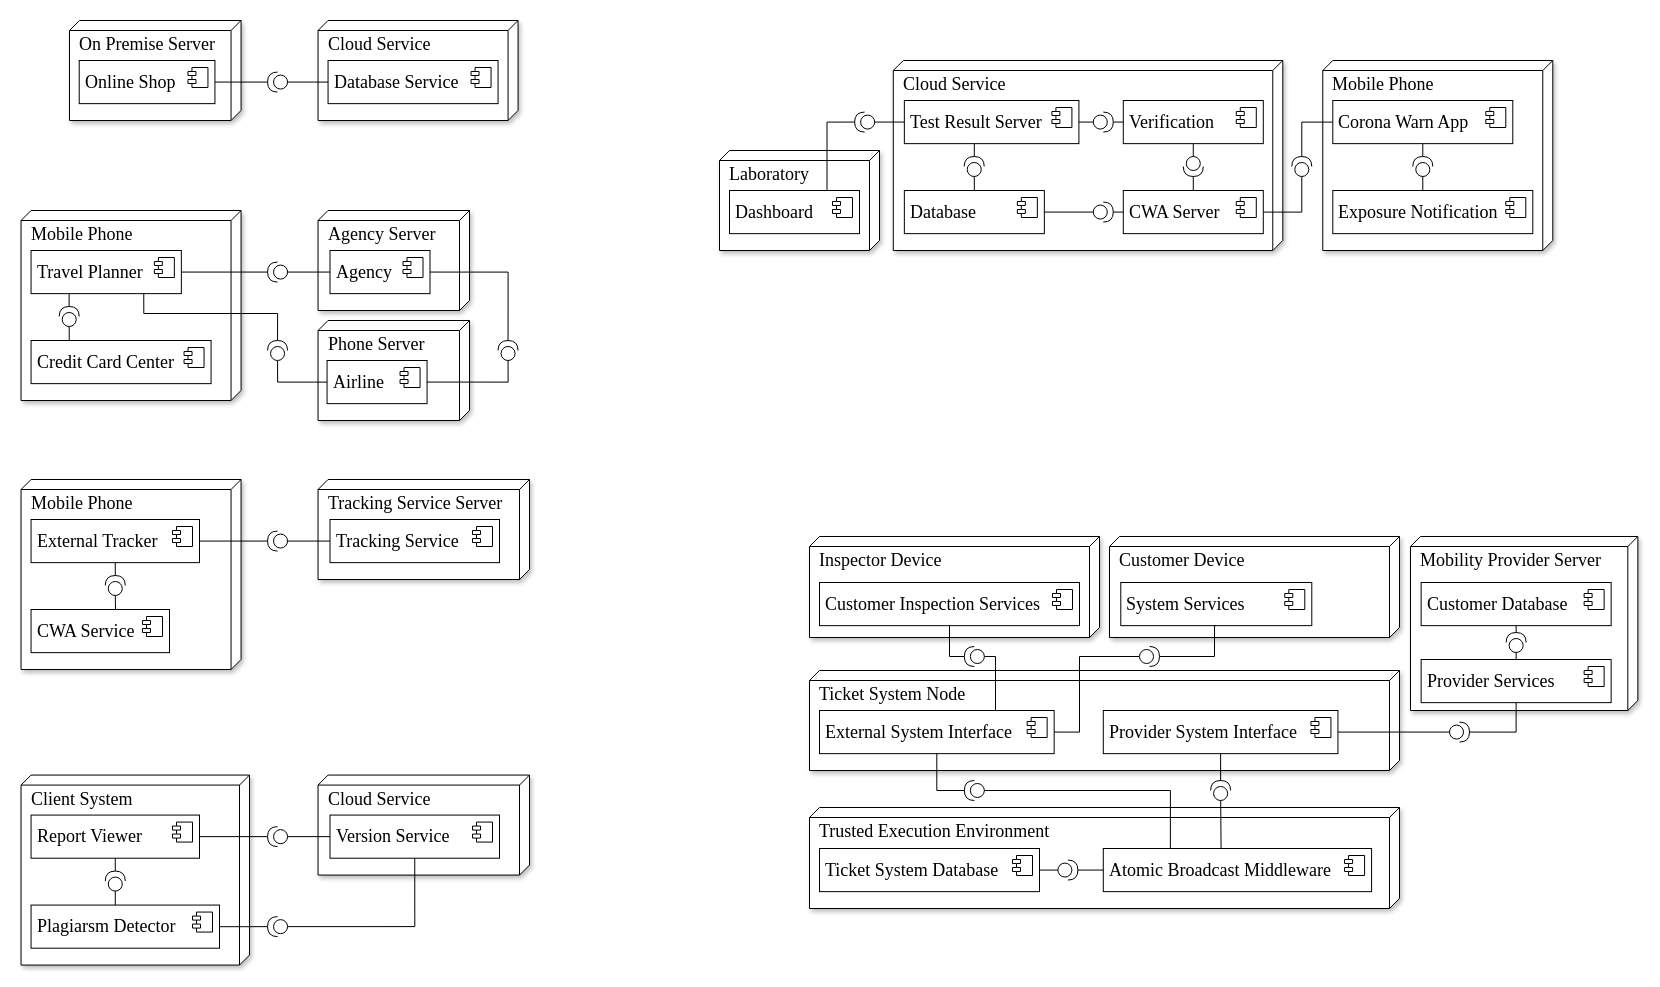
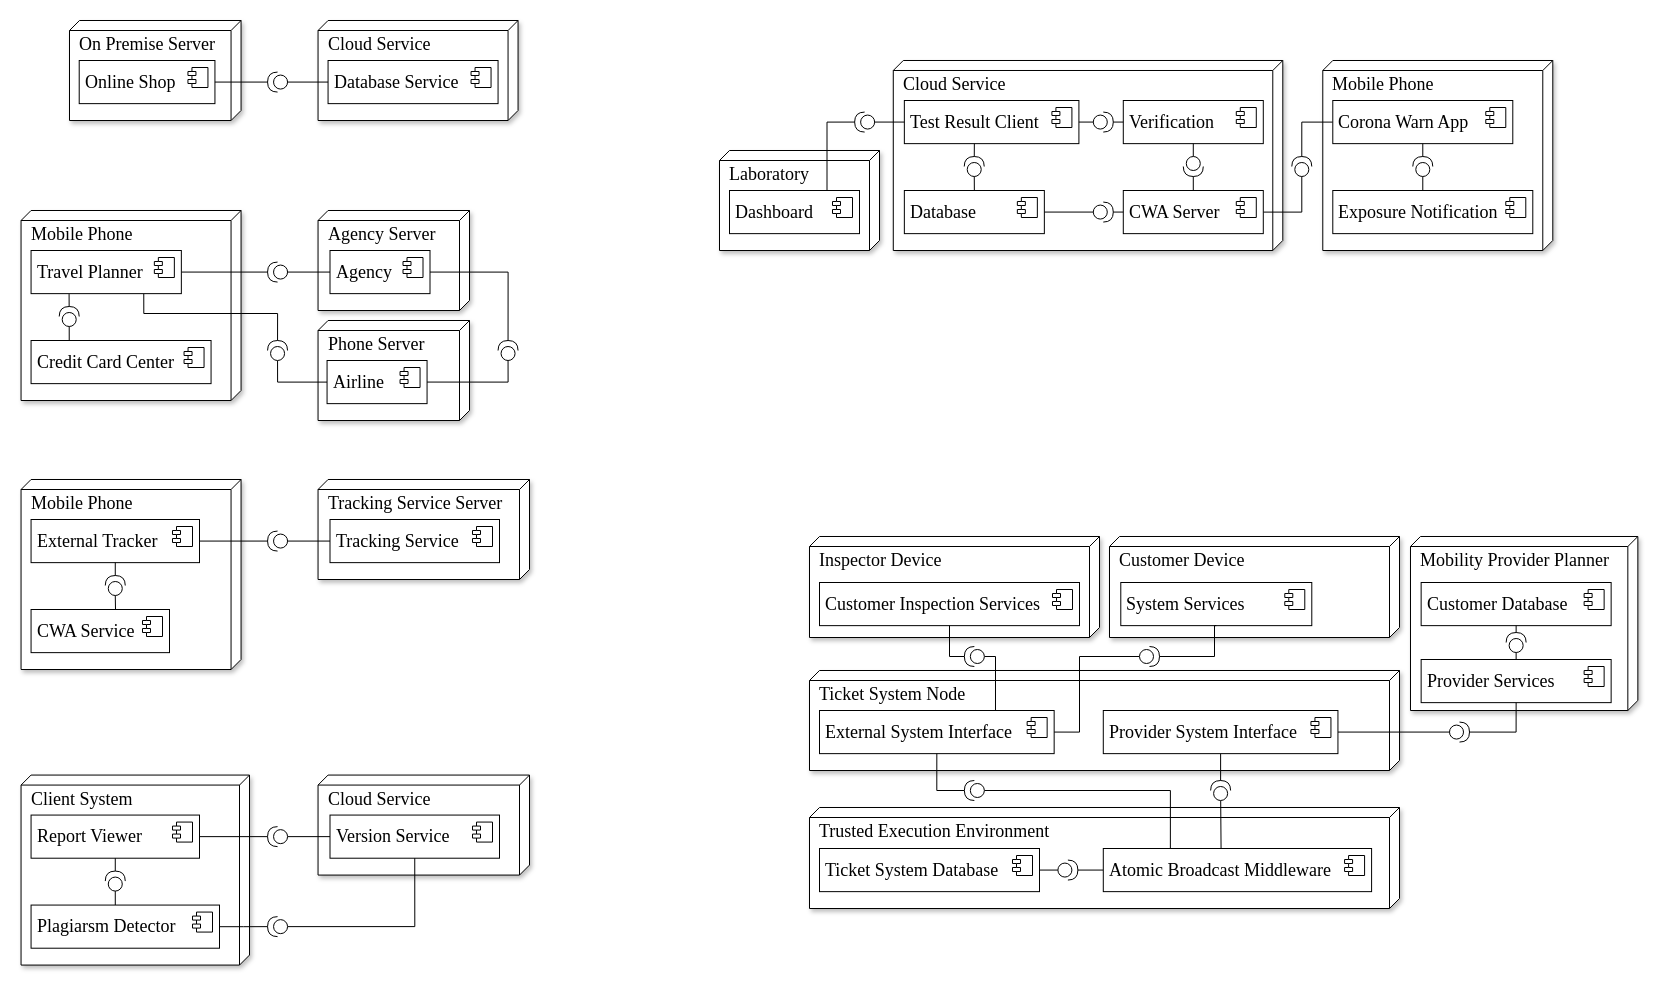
node "Test Result Server": label "Test Result Server" -> "Test Result Client"
node "Mobility Provider Server": label "Mobility Provider Server" -> "Mobility Provider Planner"
